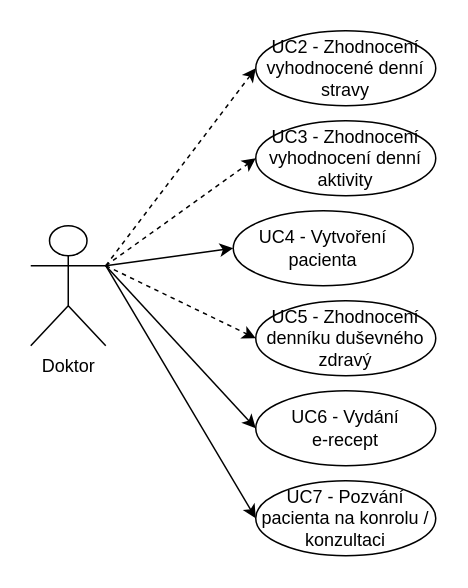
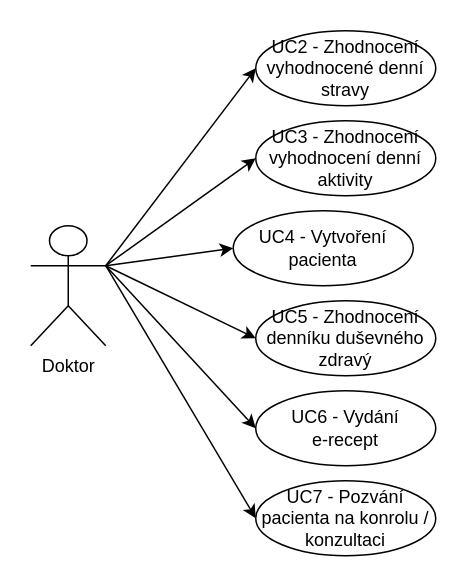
edge "Doktor" -> "UC2 - Zhodnocení vyhodnocené denní stravy": style dashed -> solid
edge "Doktor" -> "UC3 - Zhodnocení vyhodnocení denní aktivity": style dashed -> solid
edge "Doktor" -> "UC5 - Zhodnocení denníku duševného zdravý": style dashed -> solid
